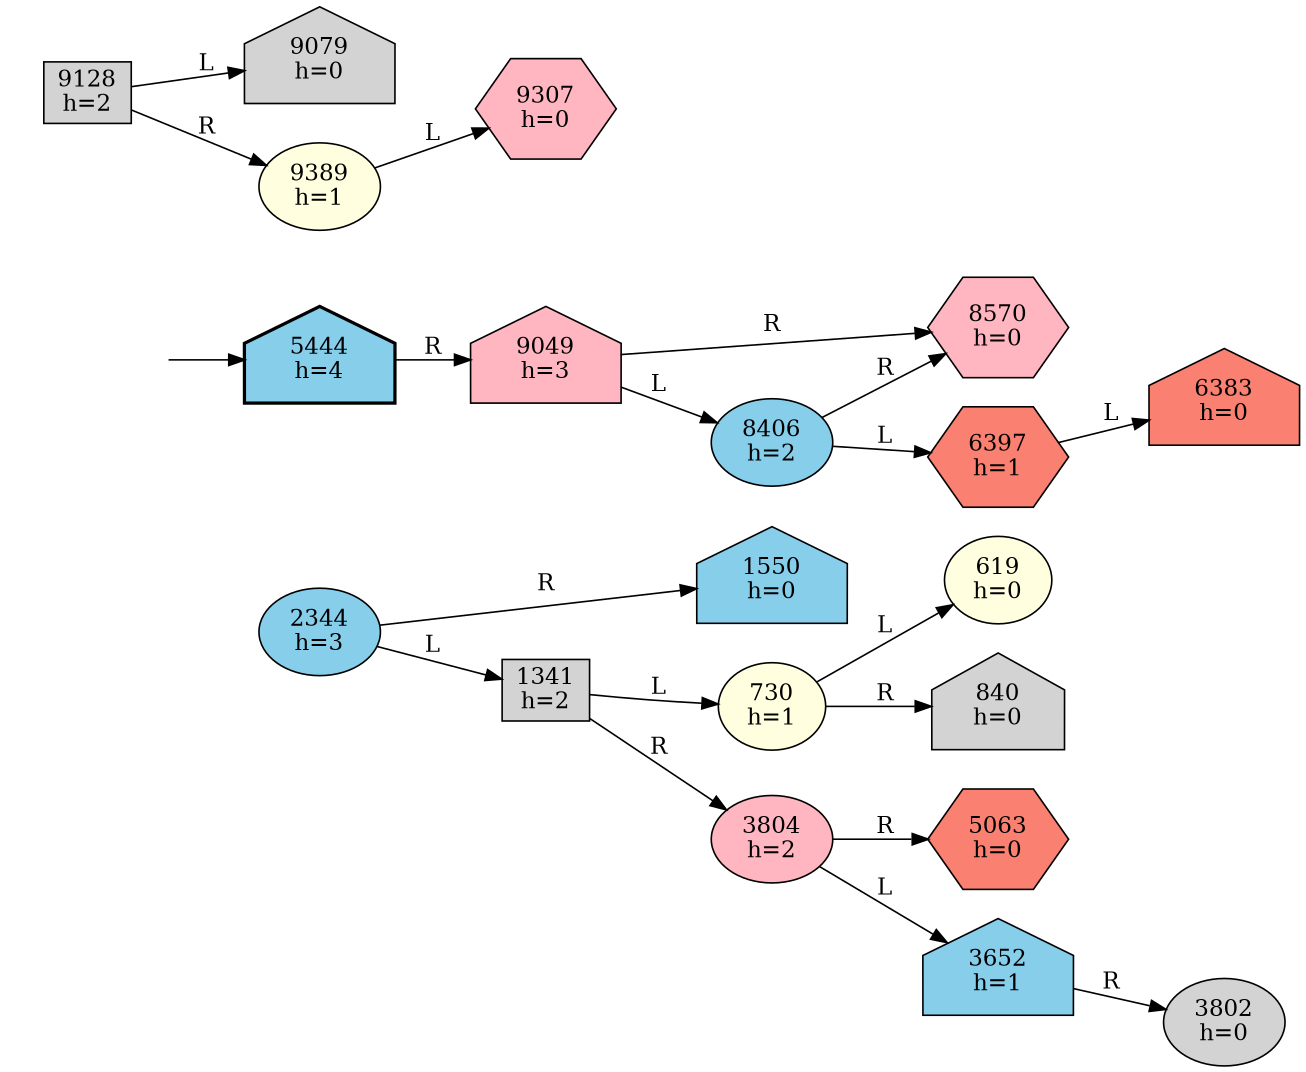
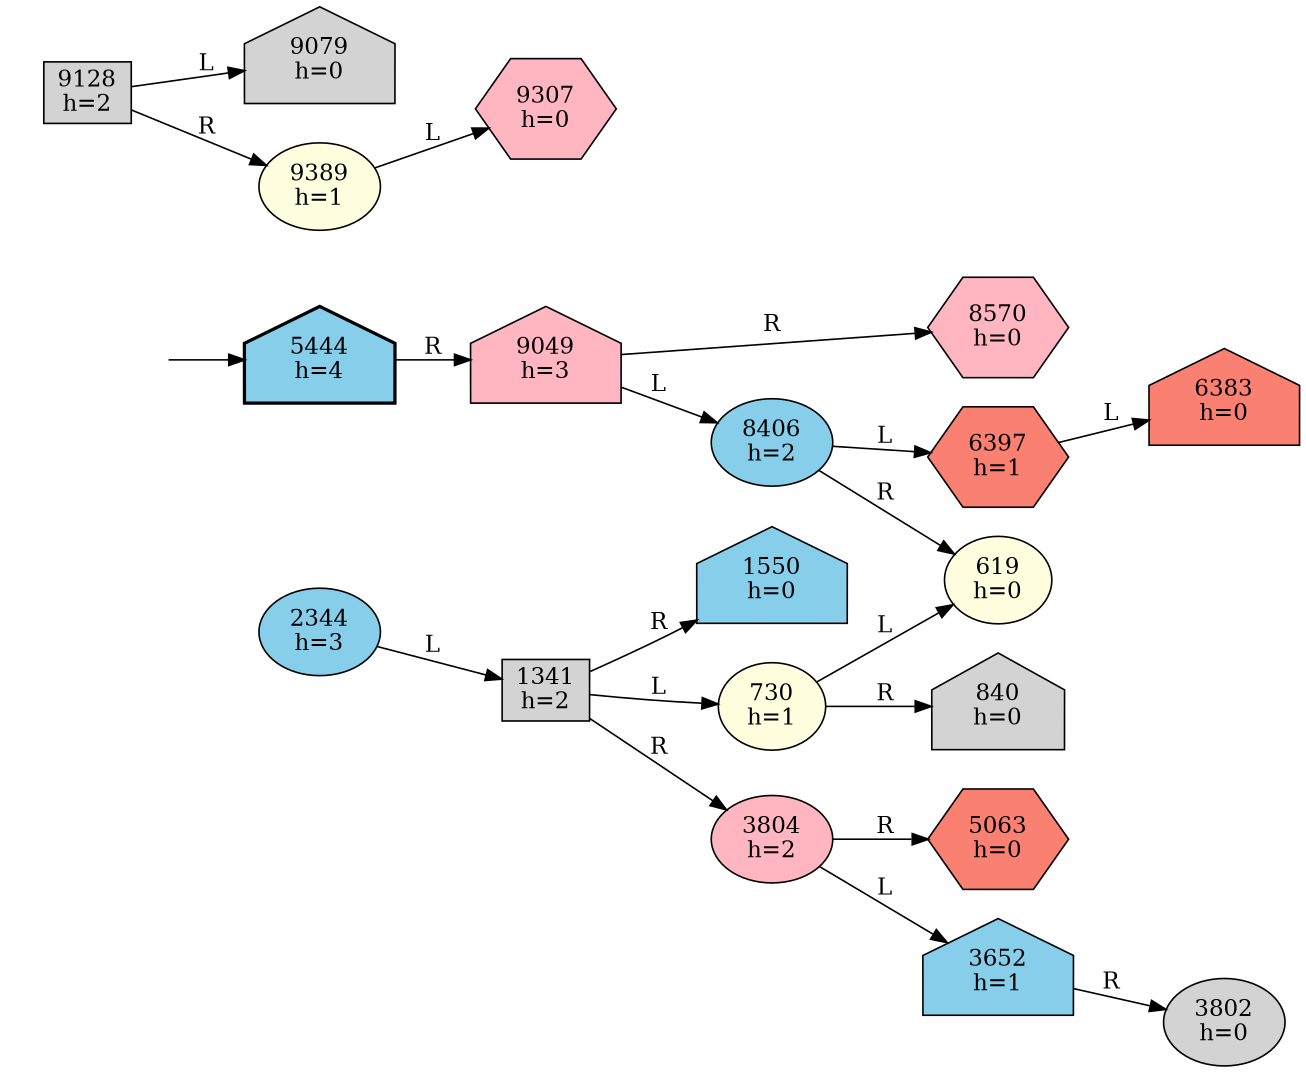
edge "8406 h=2" -> "8570 h=0": now "8406 h=2" -> "619 h=0"
edge "2344 h=3" -> "1550 h=0": now "1341 h=2" -> "1550 h=0"
